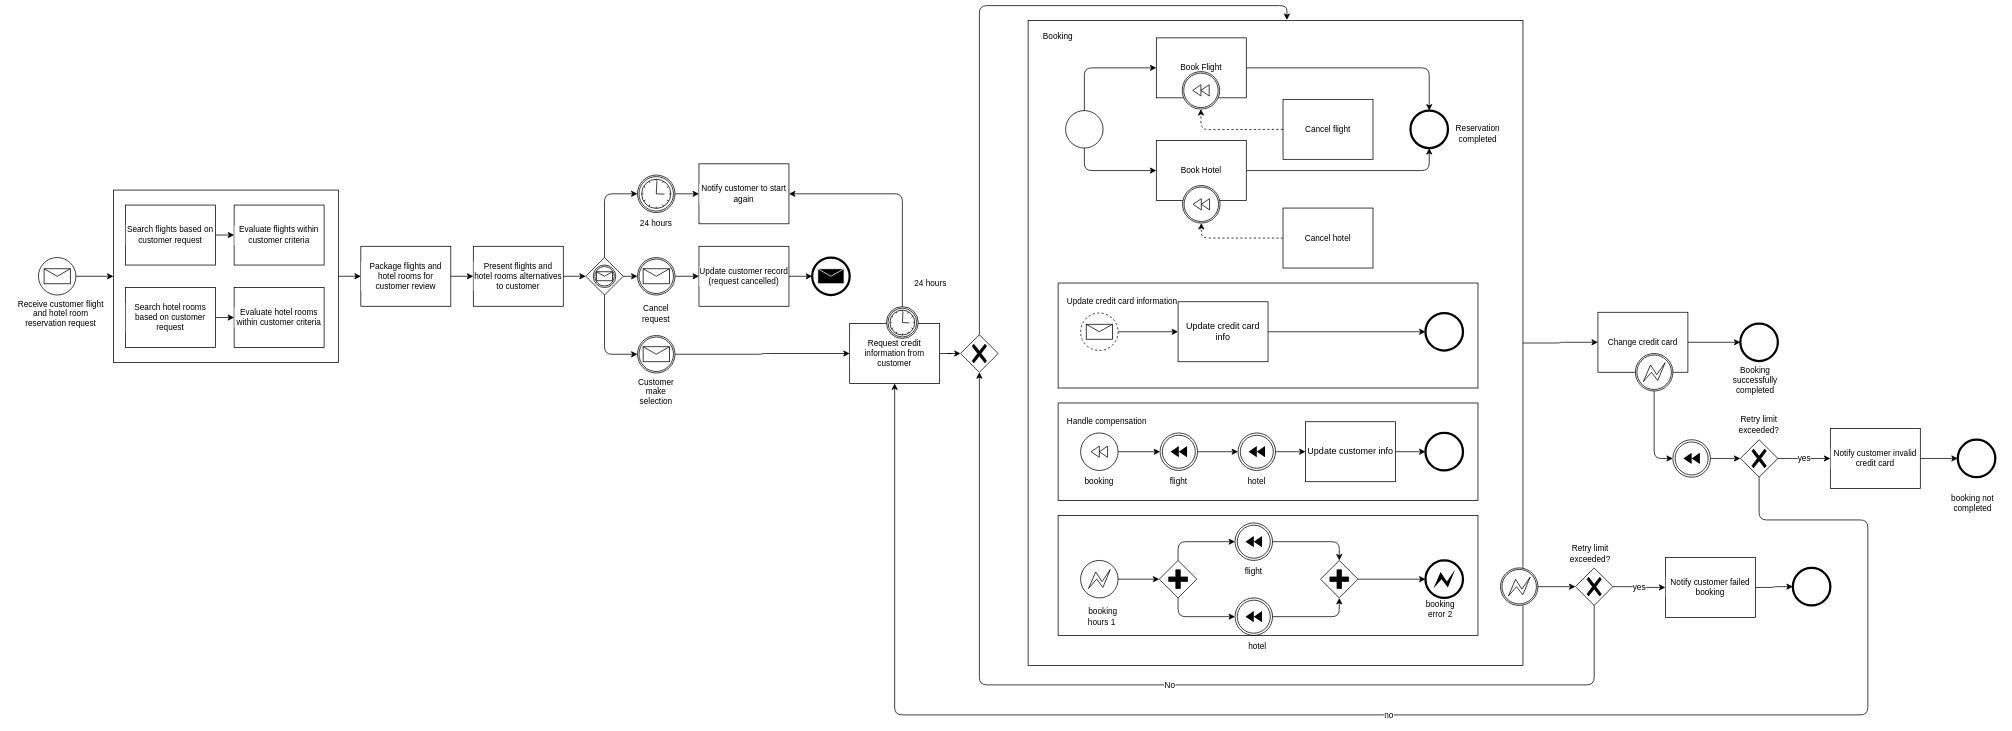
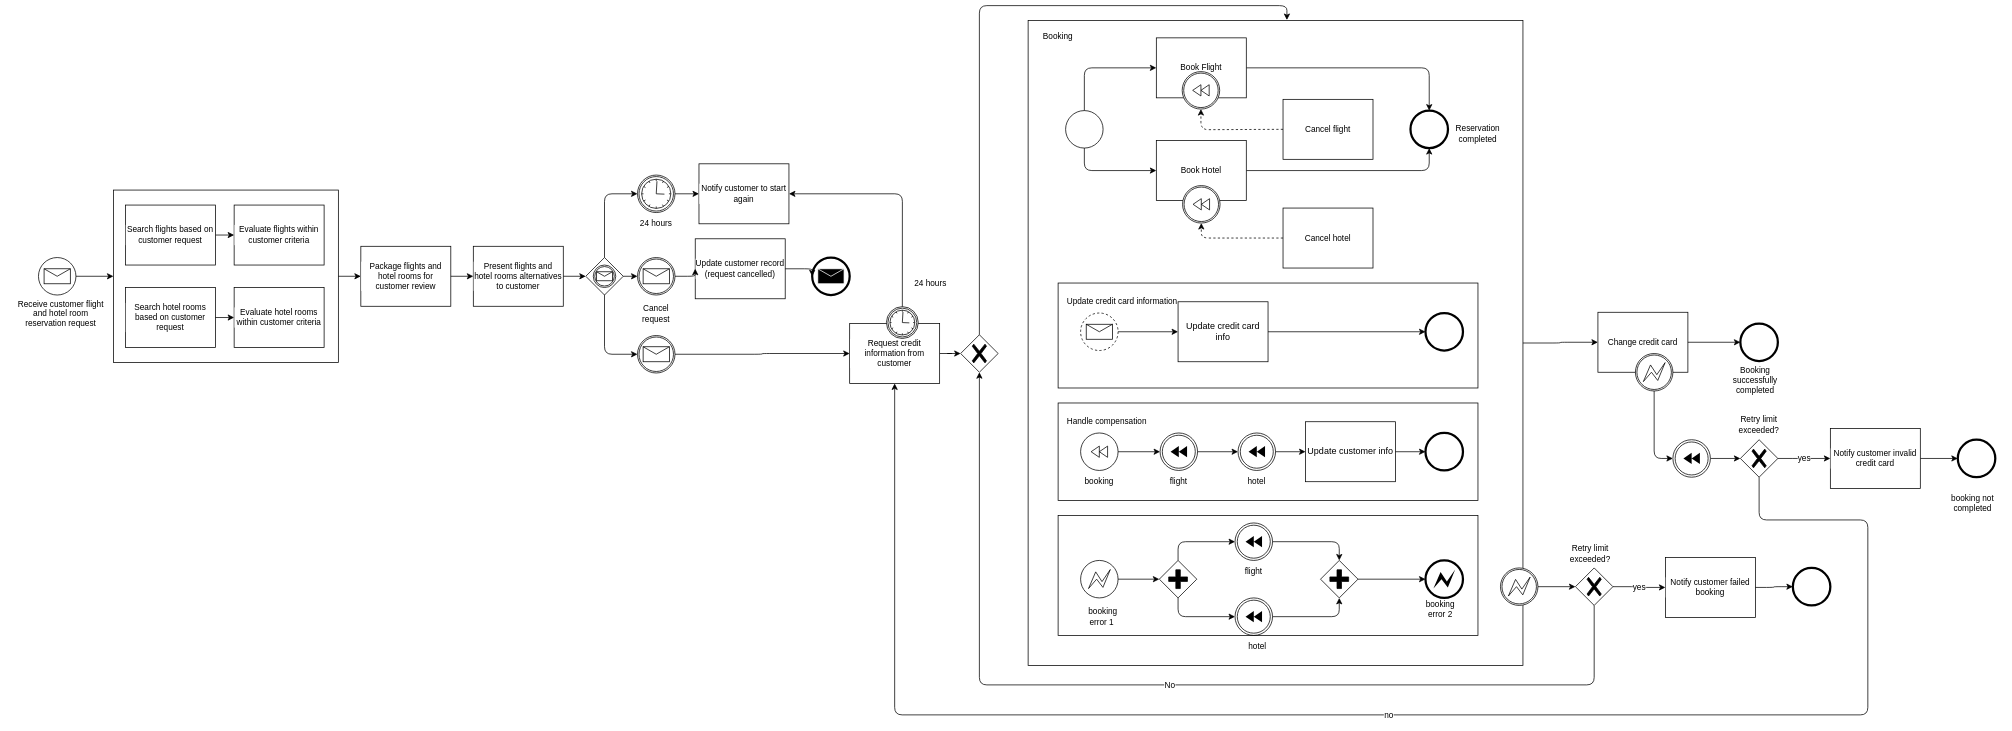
node "Update customer record (request cancelled)": moved (744, 276) -> (740, 269)
node "Customer make selection": removed
node "booking hours 1": label "booking hours 1" -> "booking error 1"
